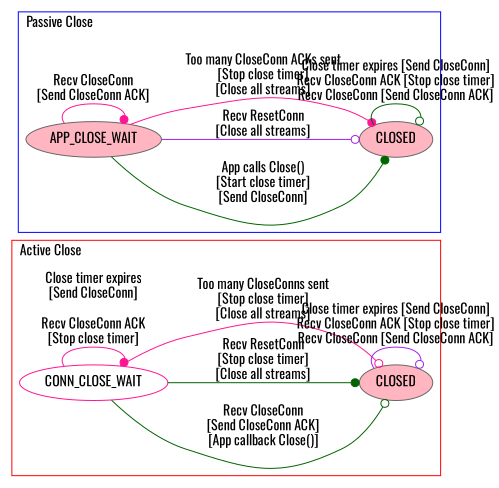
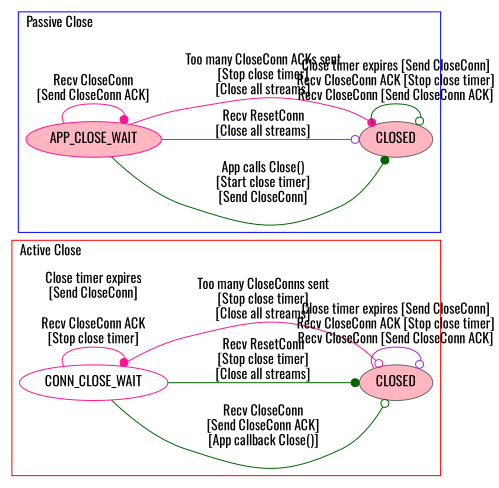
node "APP_CLOSE_WAIT": color gray40 -> deeppink
